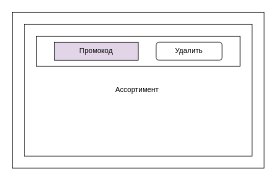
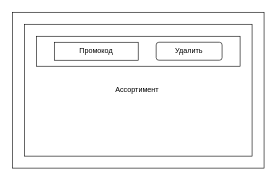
node "Промокод": fillcolor #e1d5e7 -> #ffffff
